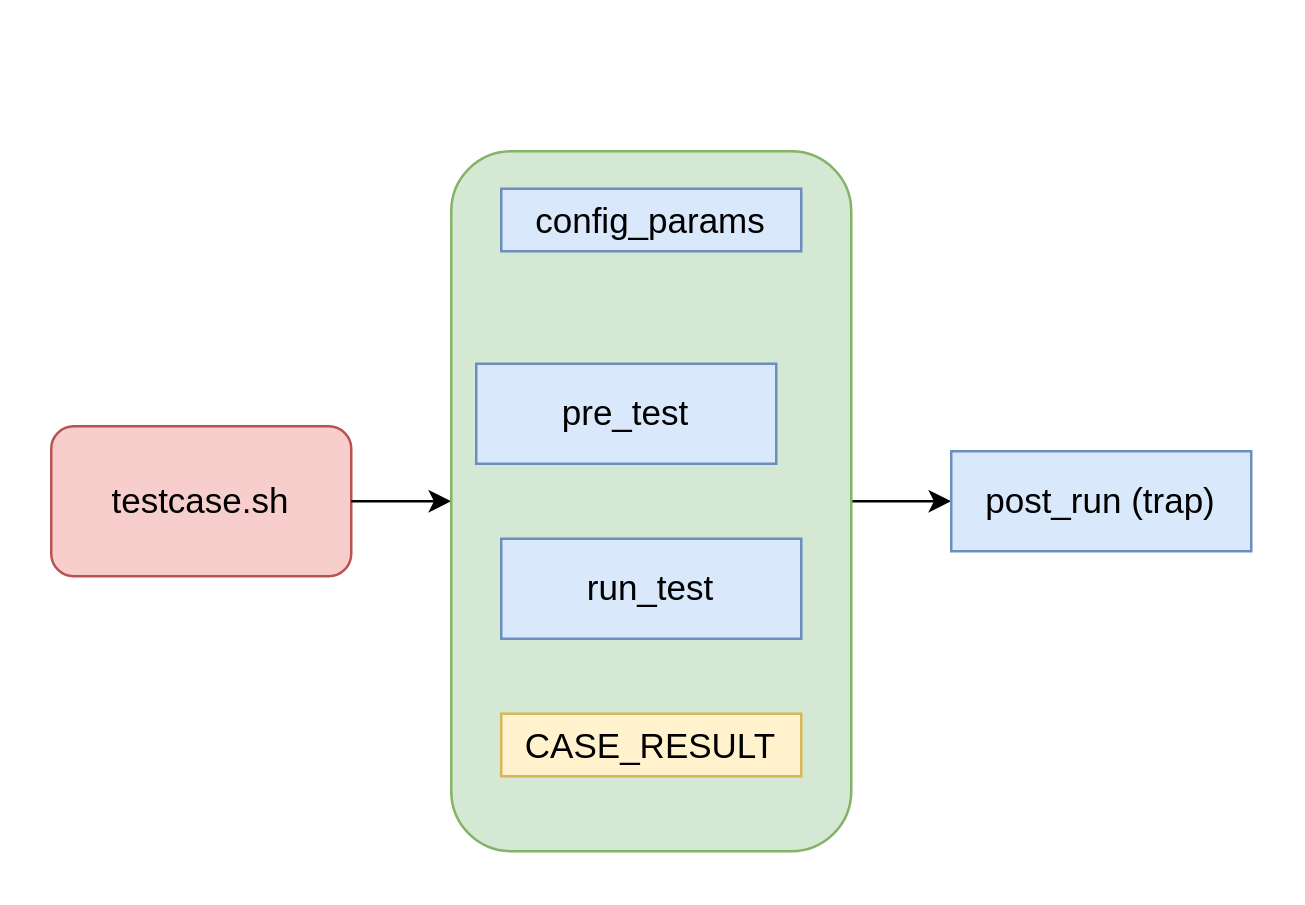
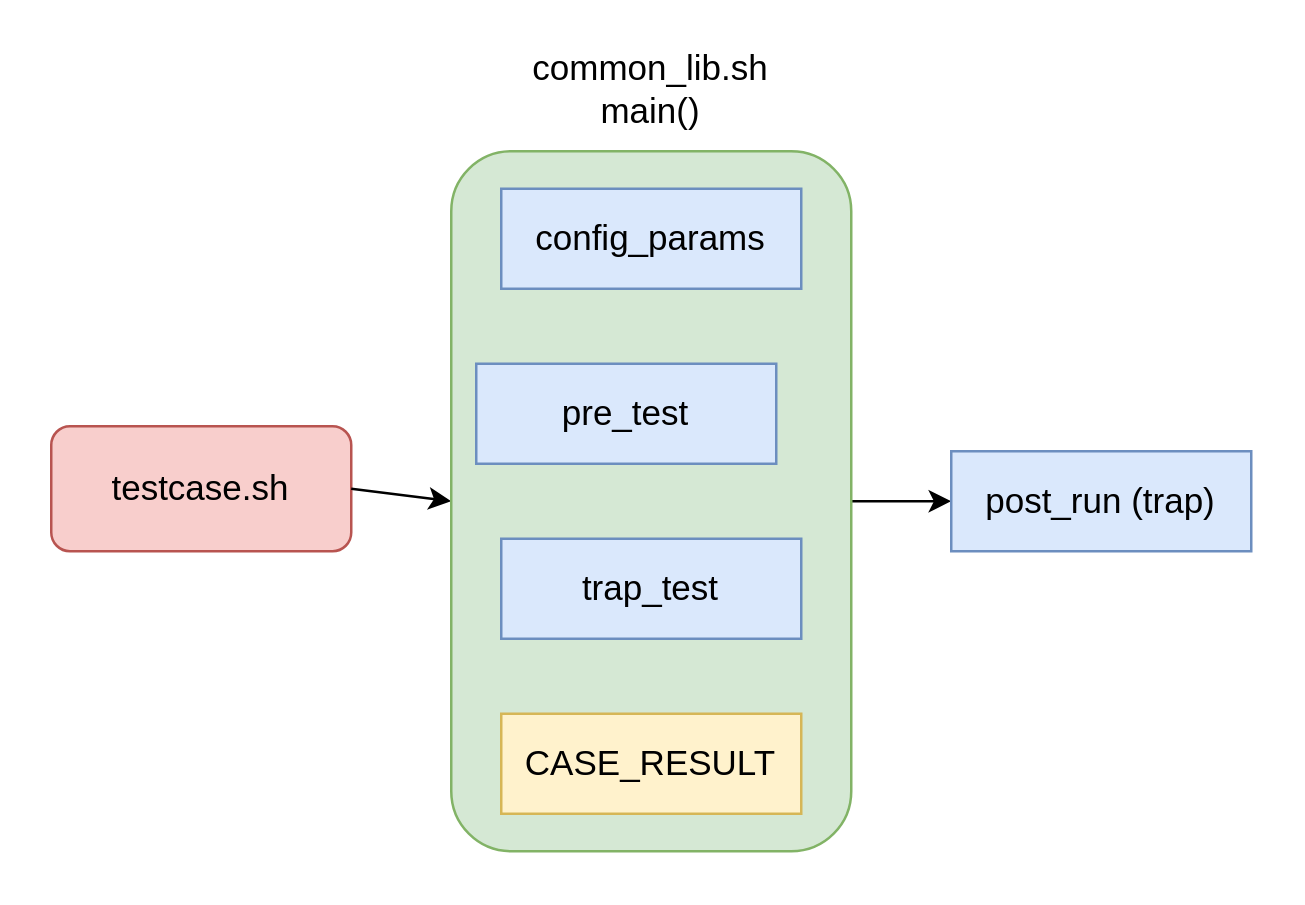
node "common_lib.sh main()": added
node "config_params": size 300x63 -> 300x100
node "testcase.sh": size 300x150 -> 300x125
node "run_test": label "run_test" -> "trap_test"
node "CASE_RESULT": size 300x63 -> 300x100
